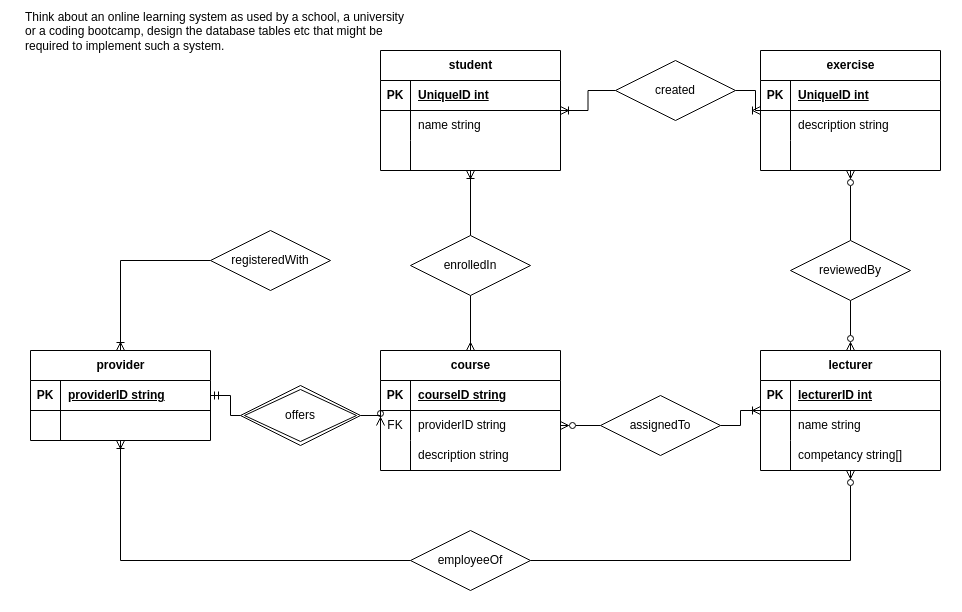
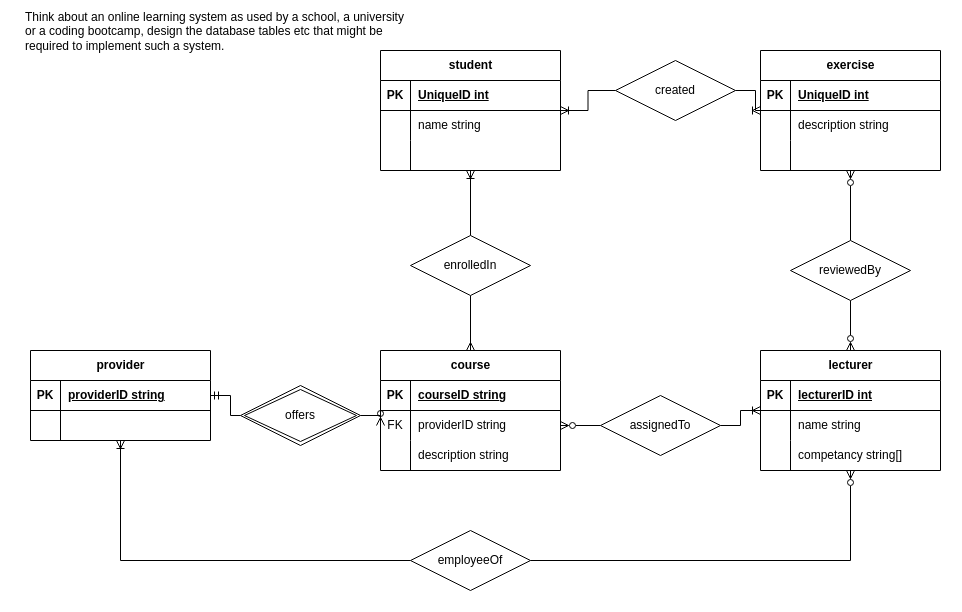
edge "registeredWith" -> "provider": removed
node "registeredWith": removed
